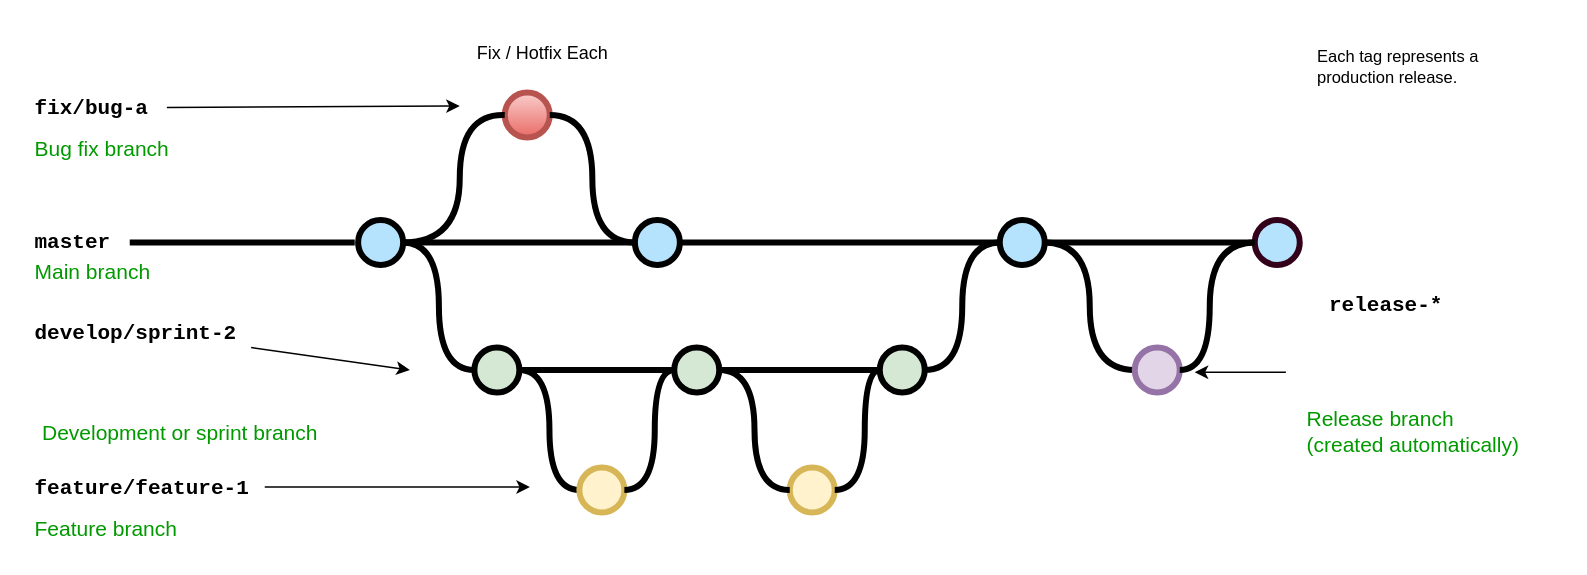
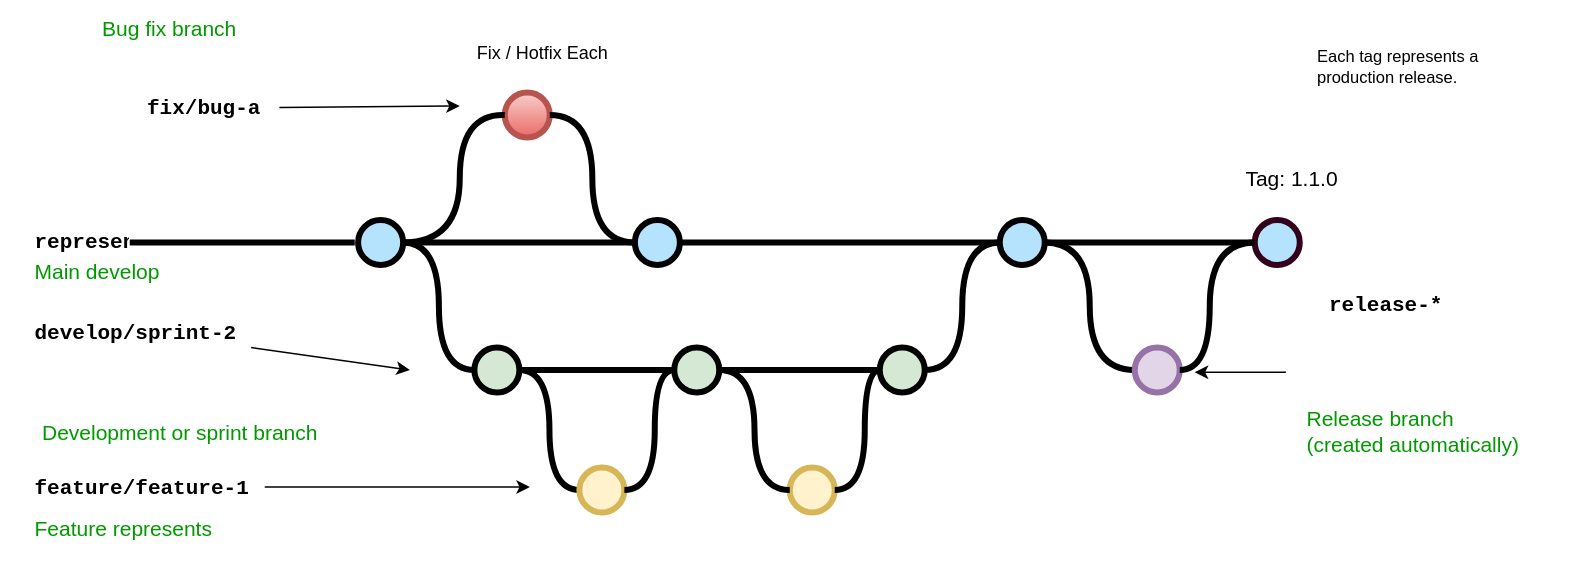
node "fix/bug-a": moved (99, 107) -> (212, 107)
node "Bug fix branch": moved (152, 148) -> (219, 28)
node "Tag: 1.1.0": added
node "master": label "master" -> "represents"
node "Main branch": label "Main branch" -> "Main develop"
node "Feature branch": label "Feature branch" -> "Feature represents"
